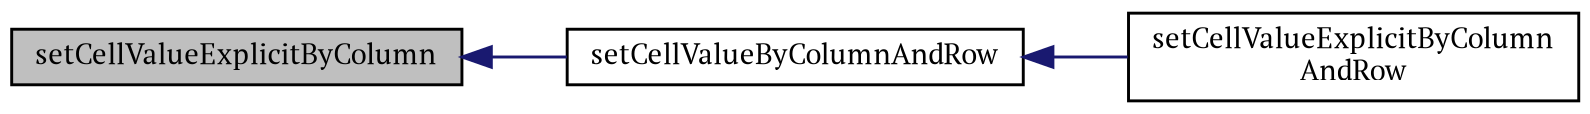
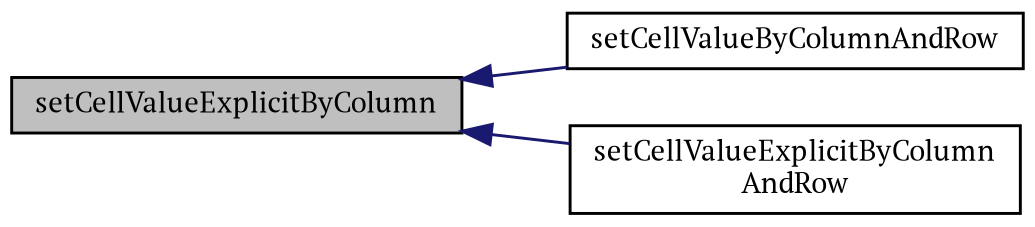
edge "setCellValueExplicitByColumn AndRow" -> "setCellValueByColumnAndRow": now "setCellValueExplicitByColumn AndRow" -> "setCellValueExplicitByColumn"
